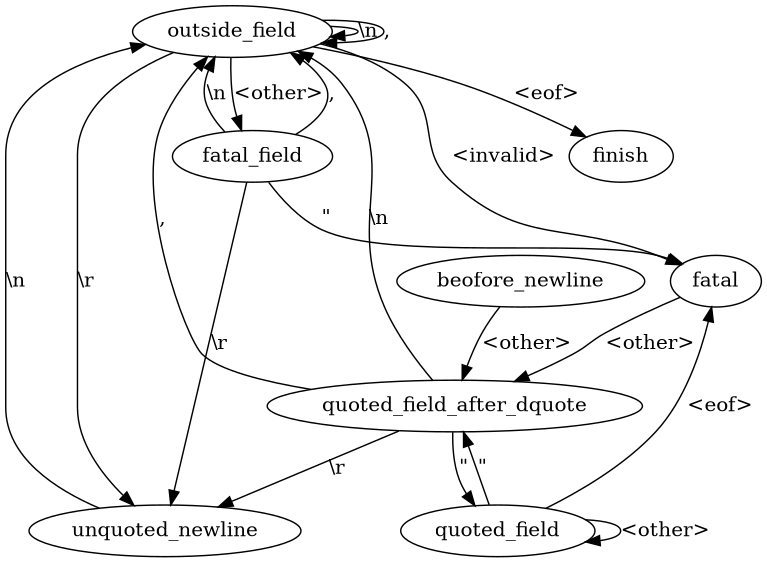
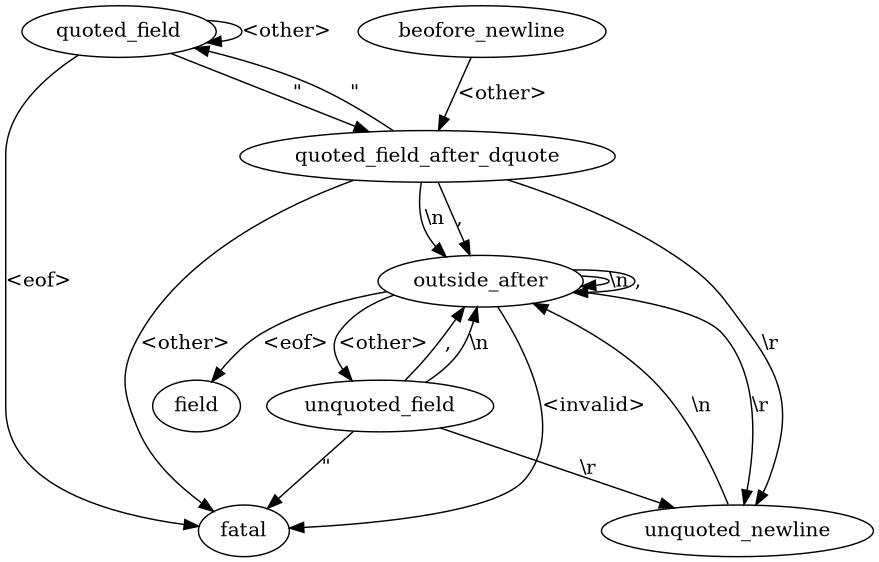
node "outside_field": label "outside_field" -> "outside_after"
node "fatal_field": label "fatal_field" -> "unquoted_field"
node "finish": label "finish" -> "field"
edge "fatal" -> "quoted_field_after_dquote": reversed
